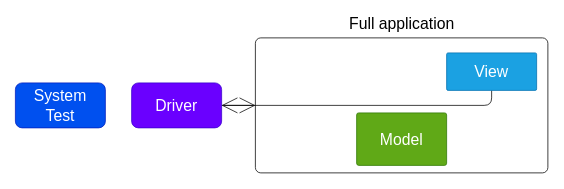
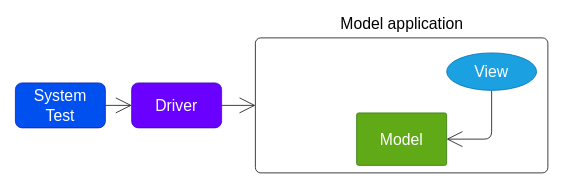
node "Full application": label "Full application" -> "Model application"
node "View": shape rounded rectangle -> ellipse
edge "SystemTest" -> "Driver": added
edge "View" -> "Driver": now "View" -> "Model"
